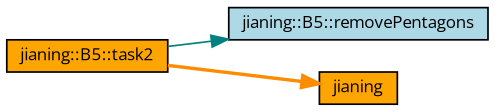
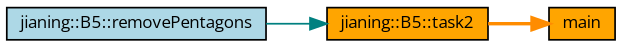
edge "jianing::B5::task2" -> "jianing::B5::removePentagons": reversed
node "jianing": label "jianing" -> "main"
